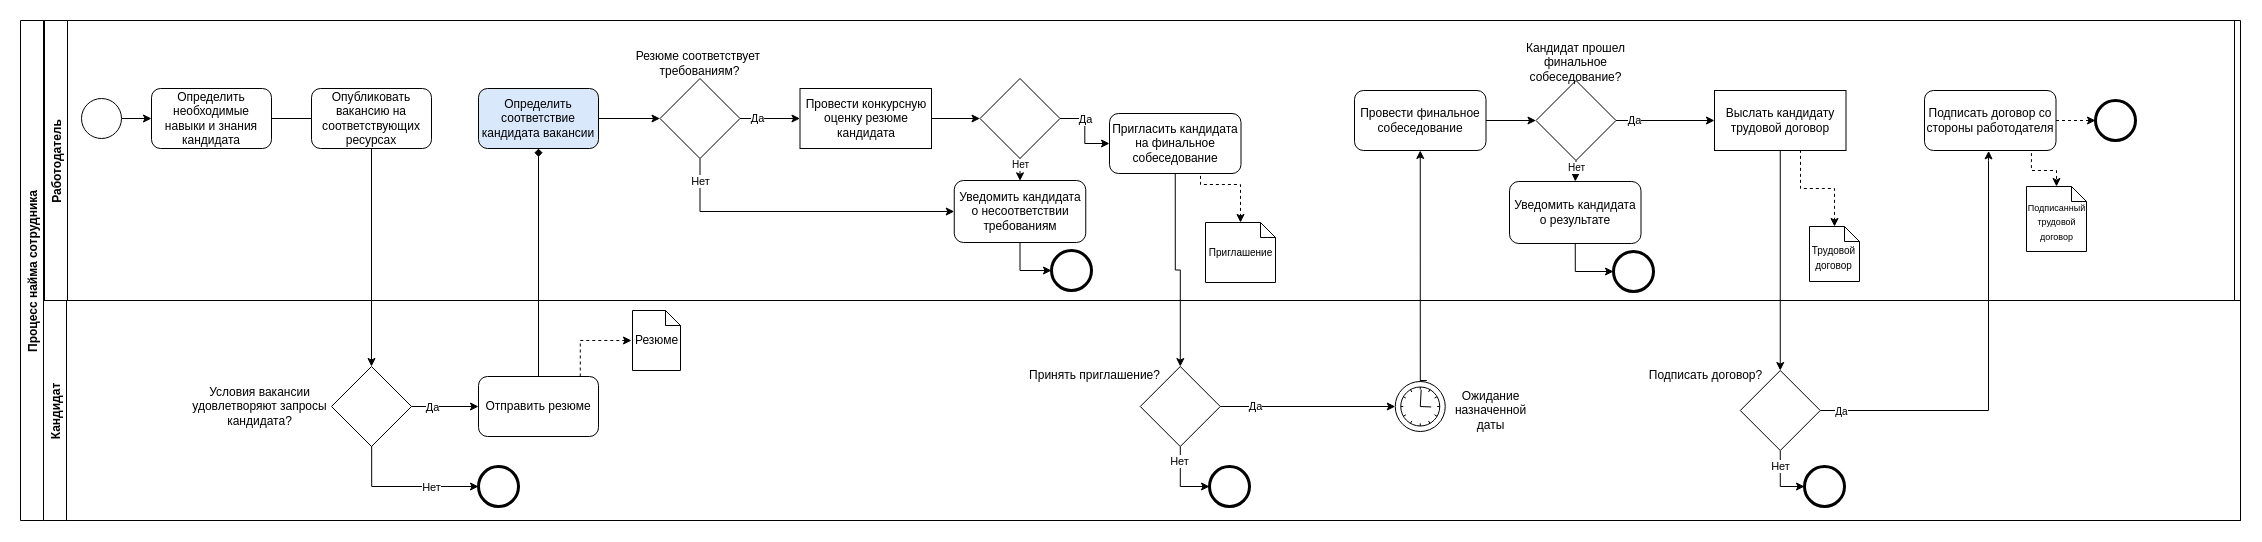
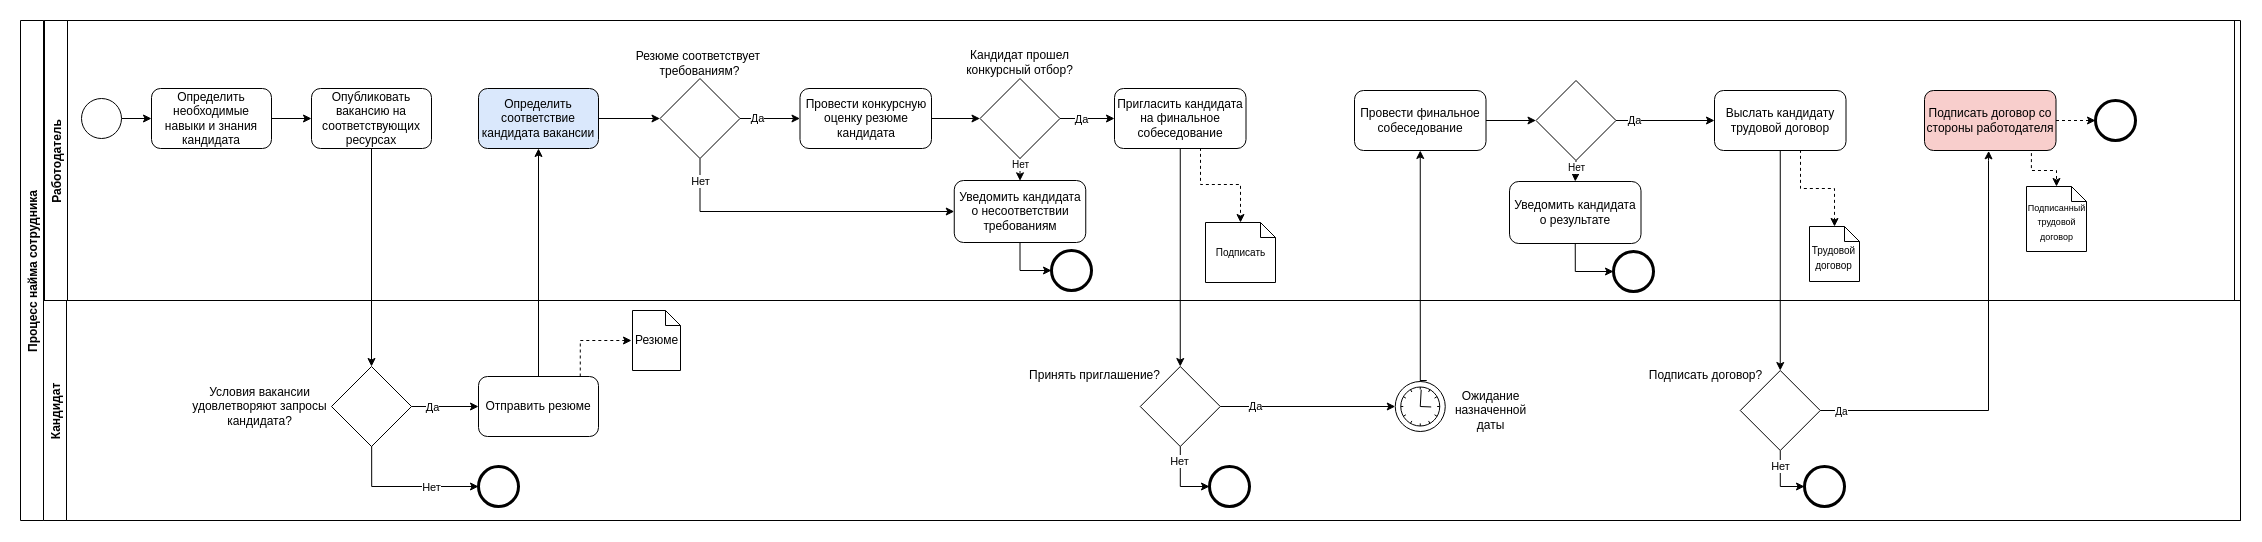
node "Кандидат прошел конкурсный отбор?": added
node "Кандидат прошел финальное собеседование?": removed
edge "Определить необходимые навыки и знания кандидата" -- "Опубликовать вакансию на соответствующих ресурсах": arrowhead none -> classic
node "Провести конкурсную оценку резюме кандидата": shape rectangle -> rounded rectangle
node "Выслать кандидату трудовой договор": shape rectangle -> rounded rectangle
node "Подписать договор со стороны работодателя": fillcolor #ffffff -> #f8cecc
node "Пригласить кандидата на финальное собеседование": moved (1175, 144) -> (1180, 119)
edge "Отправить резюме" -> "Определить соответствие кандидата вакансии": arrowhead diamond -> classic
node "Приглашение": label "Приглашение" -> "Подписать"
